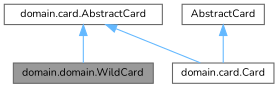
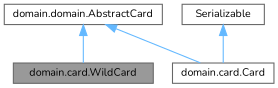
node "domain.card.AbstractCard": label "domain.card.AbstractCard" -> "domain.domain.AbstractCard"
node "AbstractCard": label "AbstractCard" -> "Serializable"
node "domain.domain.WildCard": label "domain.domain.WildCard" -> "domain.card.WildCard"
